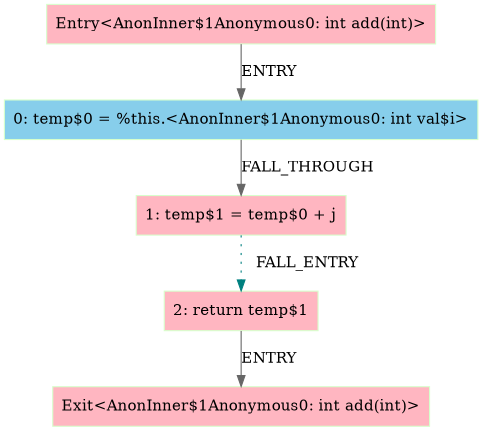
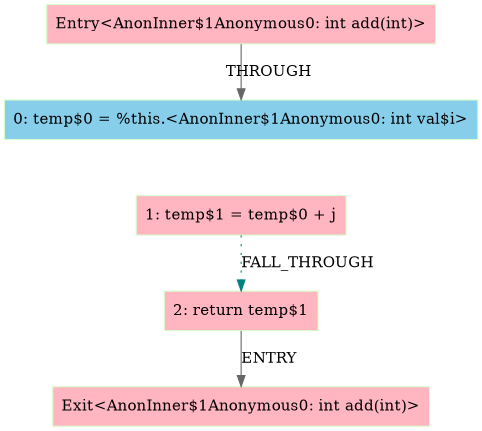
edge "Entry<AnonInner$1Anonymous0: int add(int)>" -> "0: temp$0 = %this.<AnonInner$1Anonymous0: int val$i>": label "ENTRY" -> "THROUGH"
edge "0: temp$0 = %this.<AnonInner$1Anonymous0: int val$i>" -> "1: temp$1 = temp$0 + j": removed, label "FALL_THROUGH"
edge "1: temp$1 = temp$0 + j" -> "2: return temp$1": label "FALL_ENTRY" -> "FALL_THROUGH"
